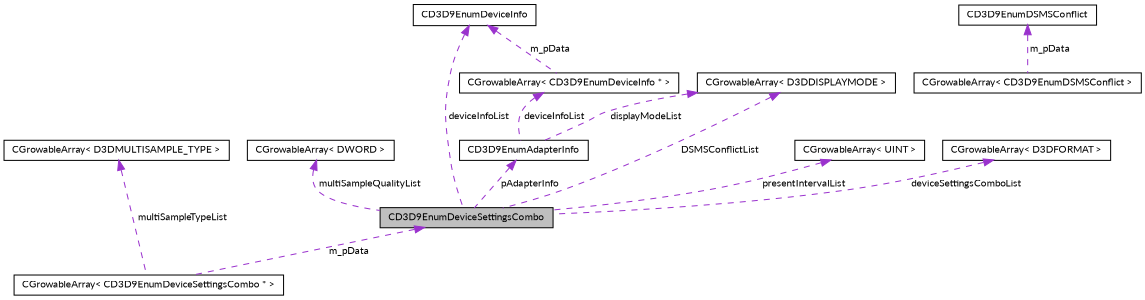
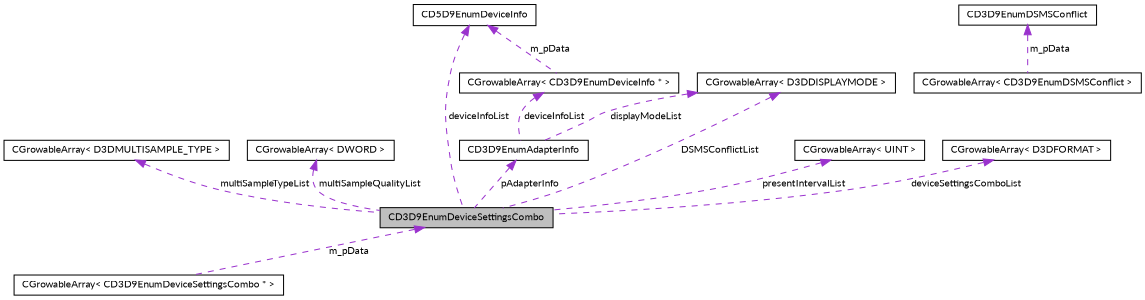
node "CD3D9EnumDeviceInfo": label "CD3D9EnumDeviceInfo" -> "CD5D9EnumDeviceInfo"
edge "CGrowableArray< CD3D9EnumDeviceSettingsCombo * >" -> "CGrowableArray< D3DMULTISAMPLE_TYPE >": now "CD3D9EnumDeviceSettingsCombo" -> "CGrowableArray< D3DMULTISAMPLE_TYPE >"
